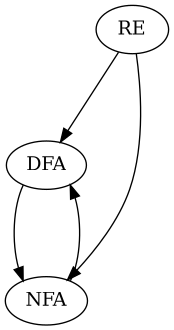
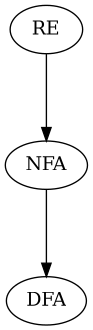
edge "RE" -> "DFA": removed
edge "DFA" -> "NFA": removed
